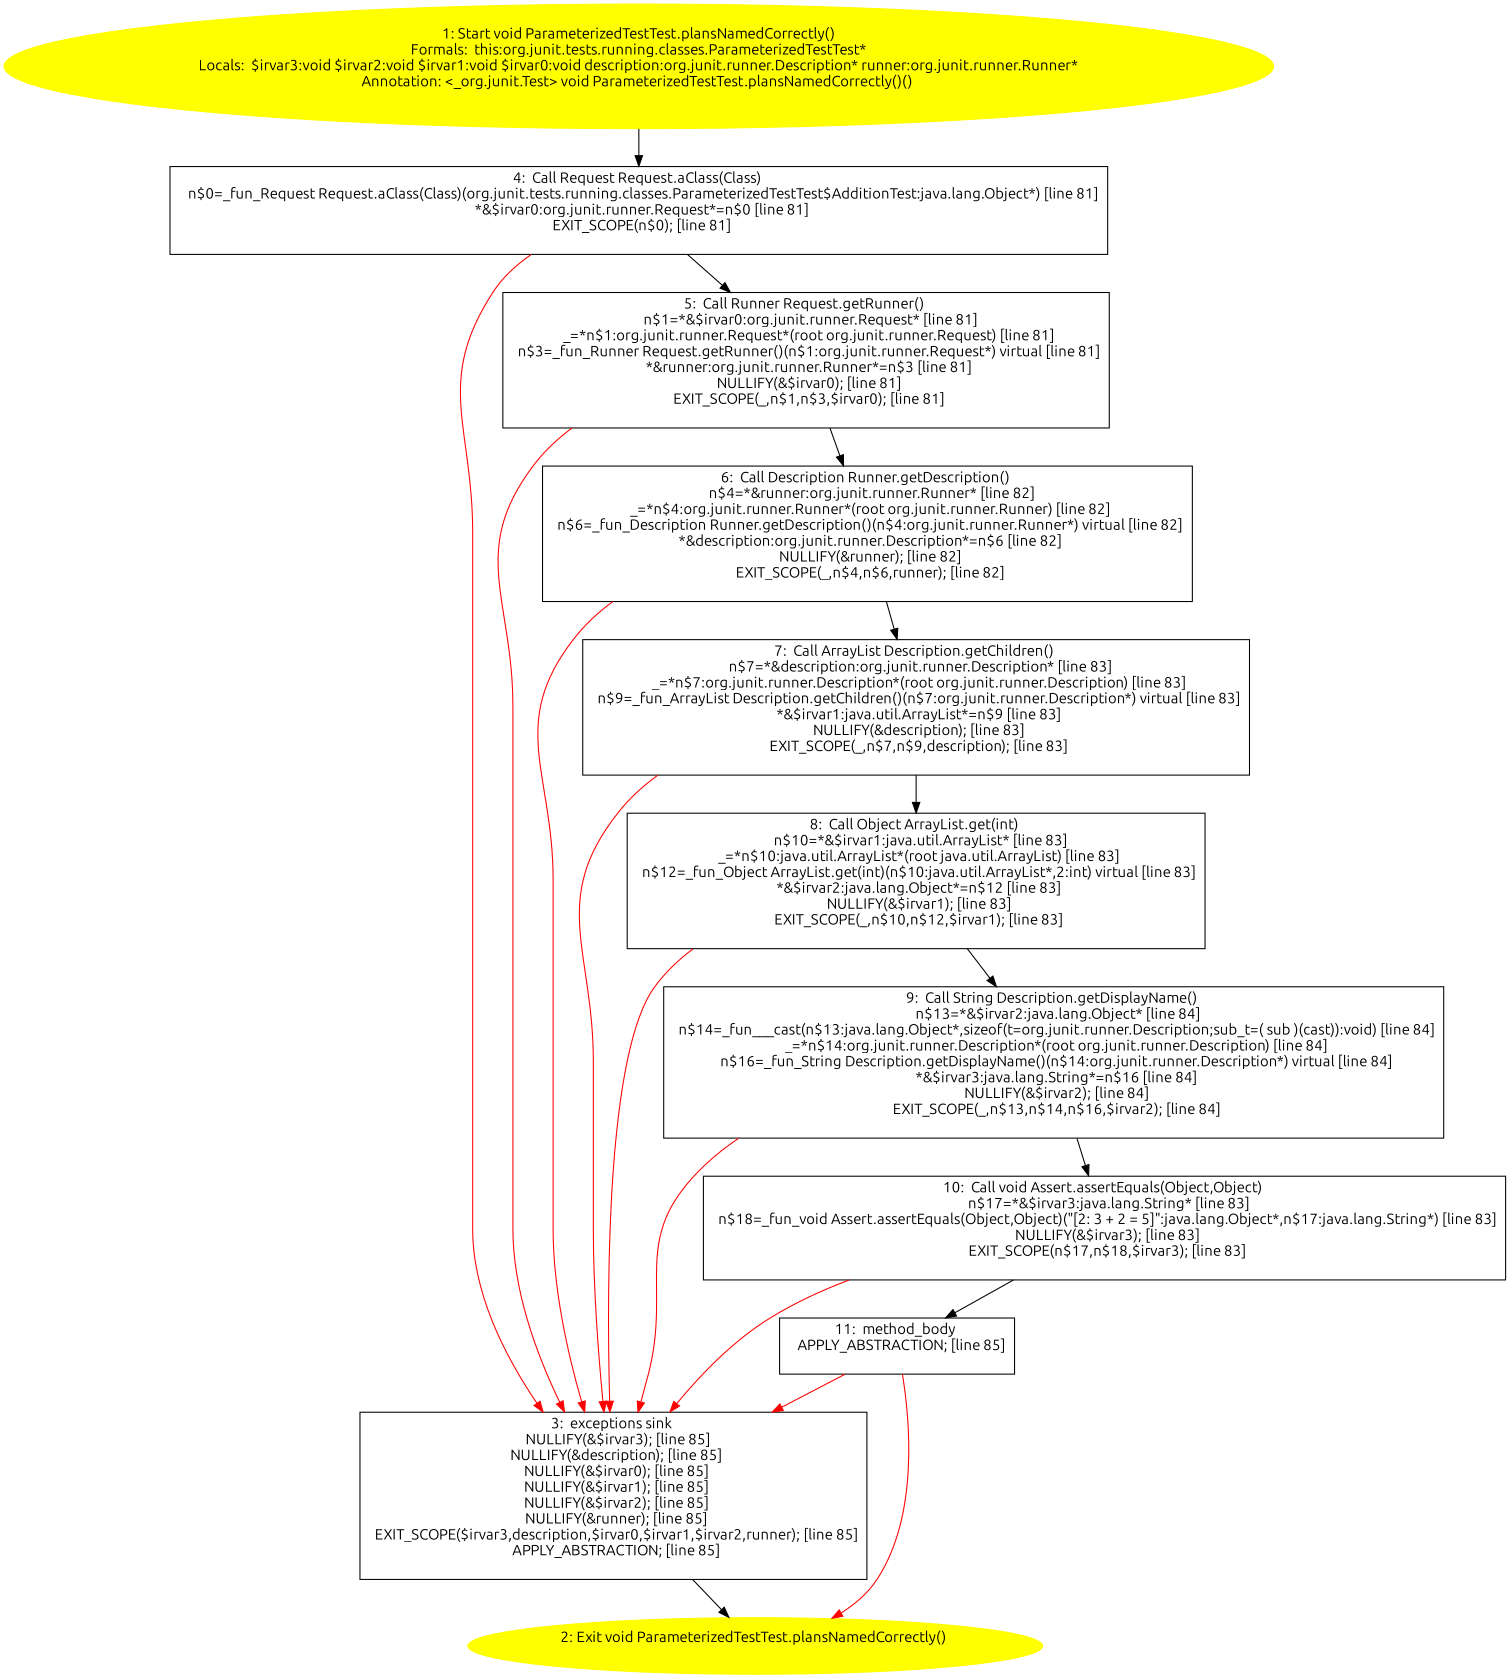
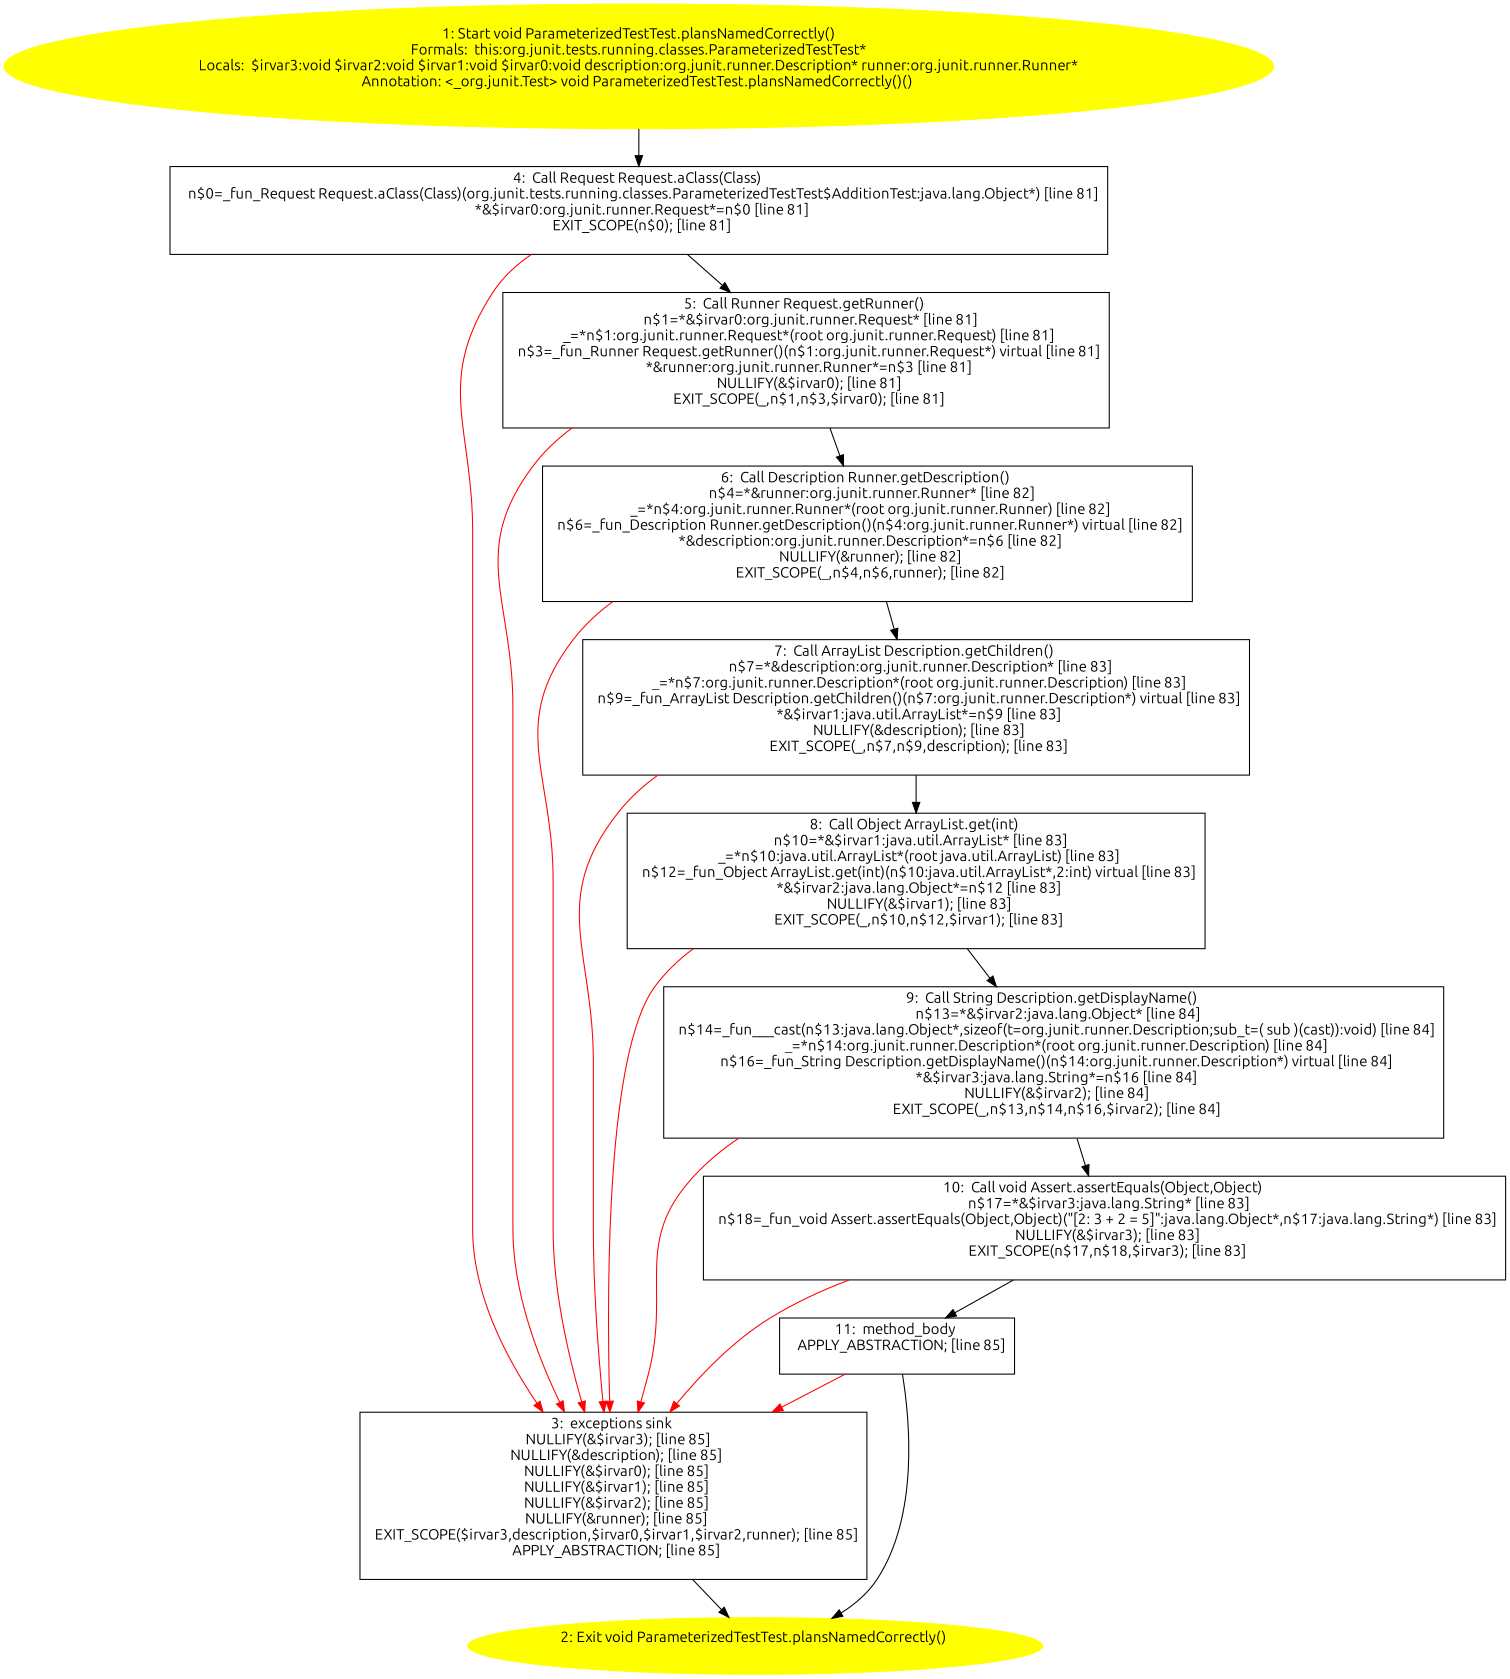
edge "11:  method_body APPLY_ABSTRACTION; [line 85]" -> "2: Exit void ParameterizedTestTest.plansNamedCorrectly()": color red -> black
